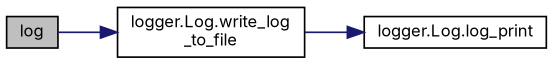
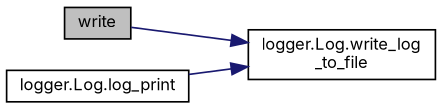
node "log": label "log" -> "write"
edge "logger.Log.write_log _to_file" -> "logger.Log.log_print": reversed
